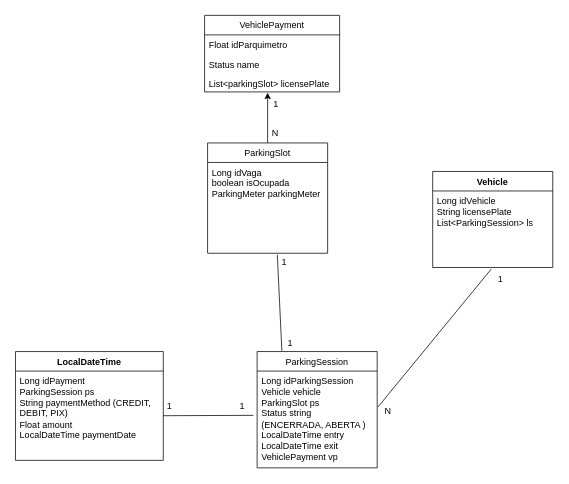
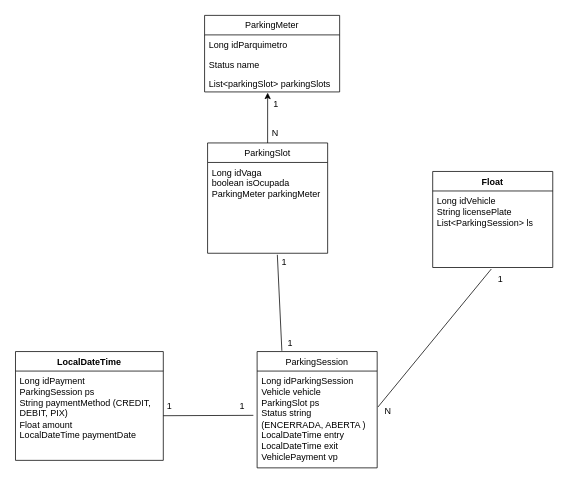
node "VehiclePayment": label "VehiclePayment" -> "ParkingMeter"
node "Float idParquimetro": label "Float idParquimetro" -> "Long idParquimetro"
node "List<parkingSlot> licensePlate": label "List<parkingSlot> licensePlate" -> "List<parkingSlot> parkingSlots"
node "Vehicle": label "Vehicle" -> "Float"
